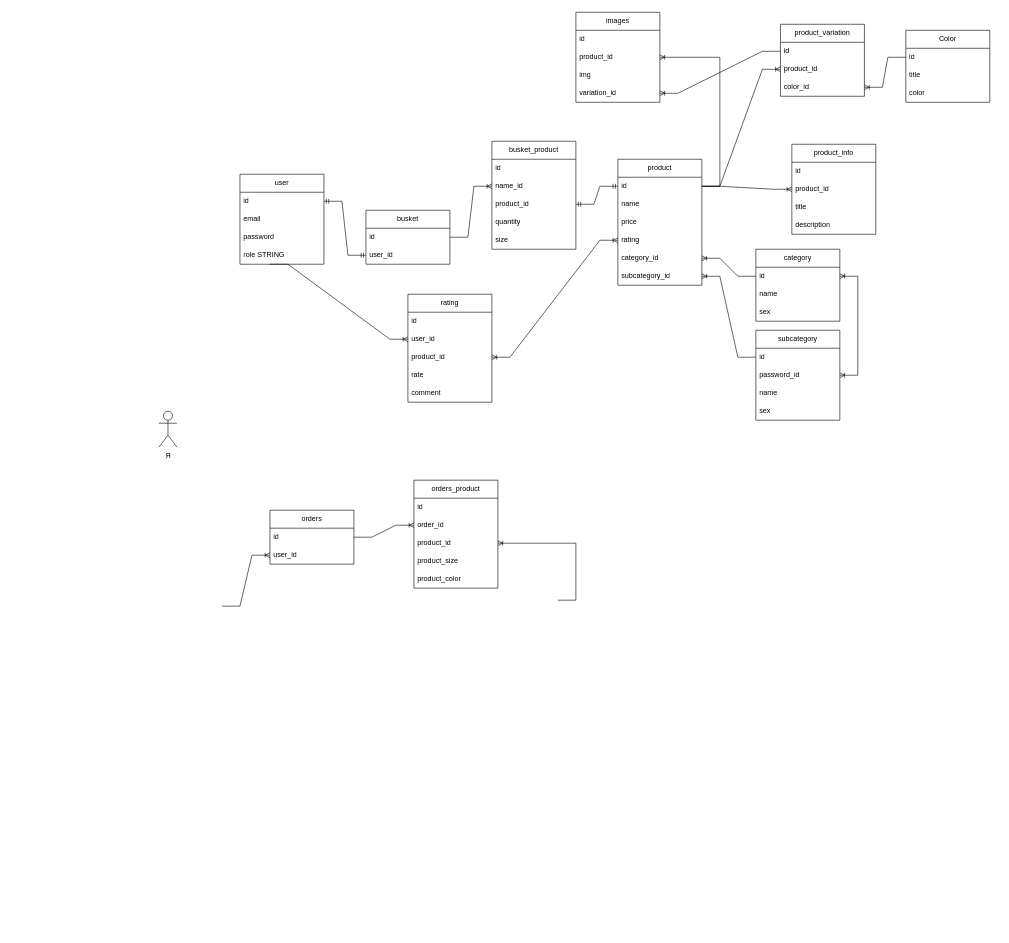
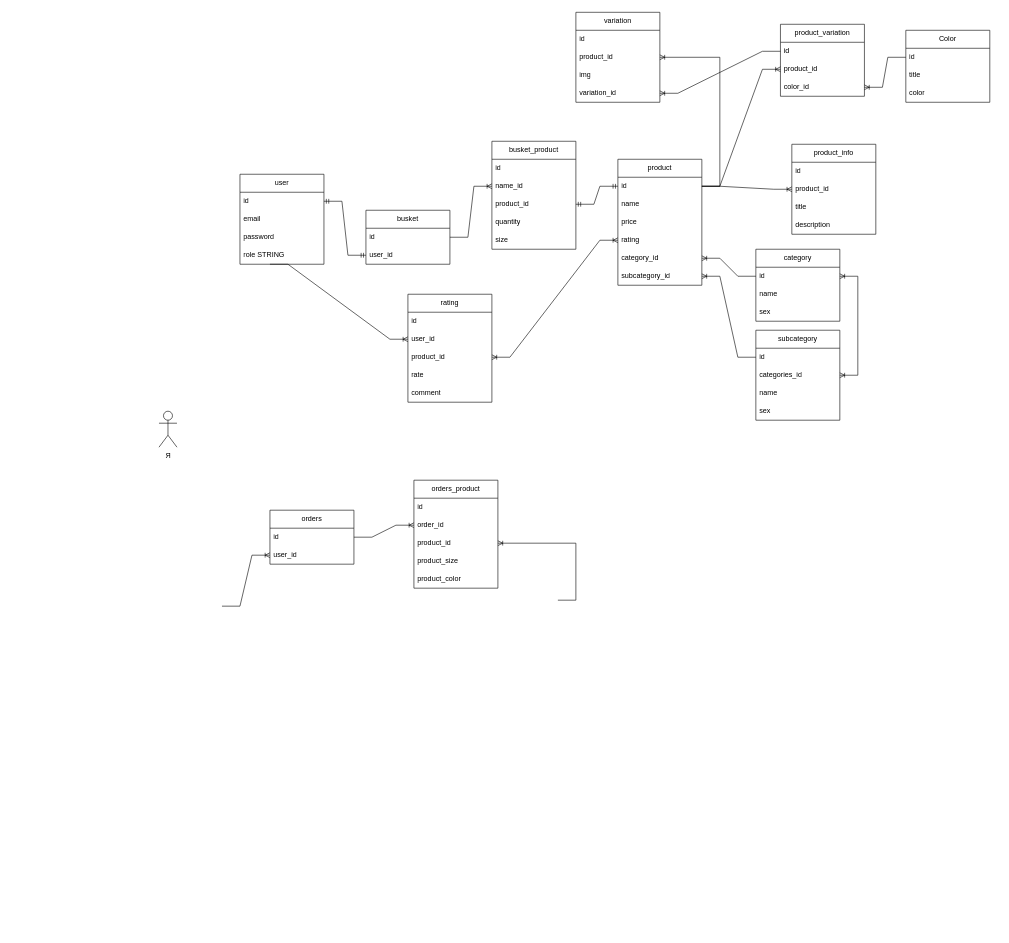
node "images": label "images" -> "variation"
node "password_id": label "password_id" -> "categories_id"
